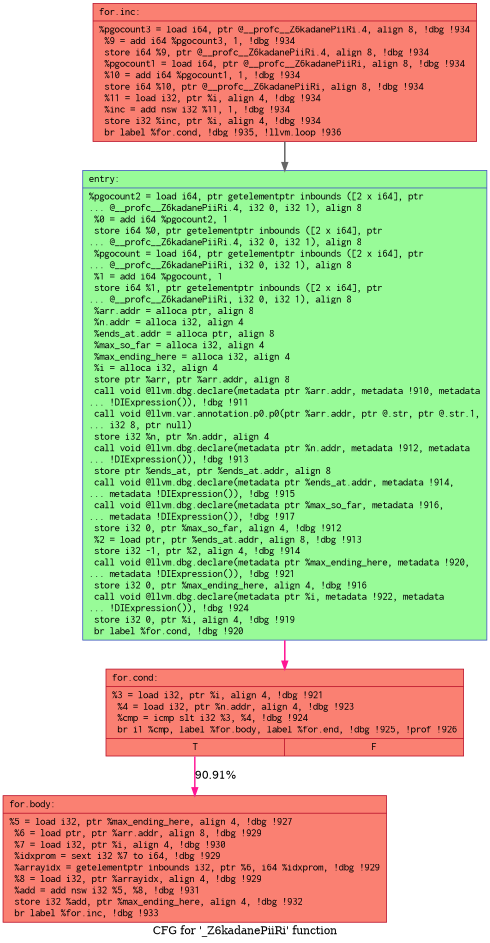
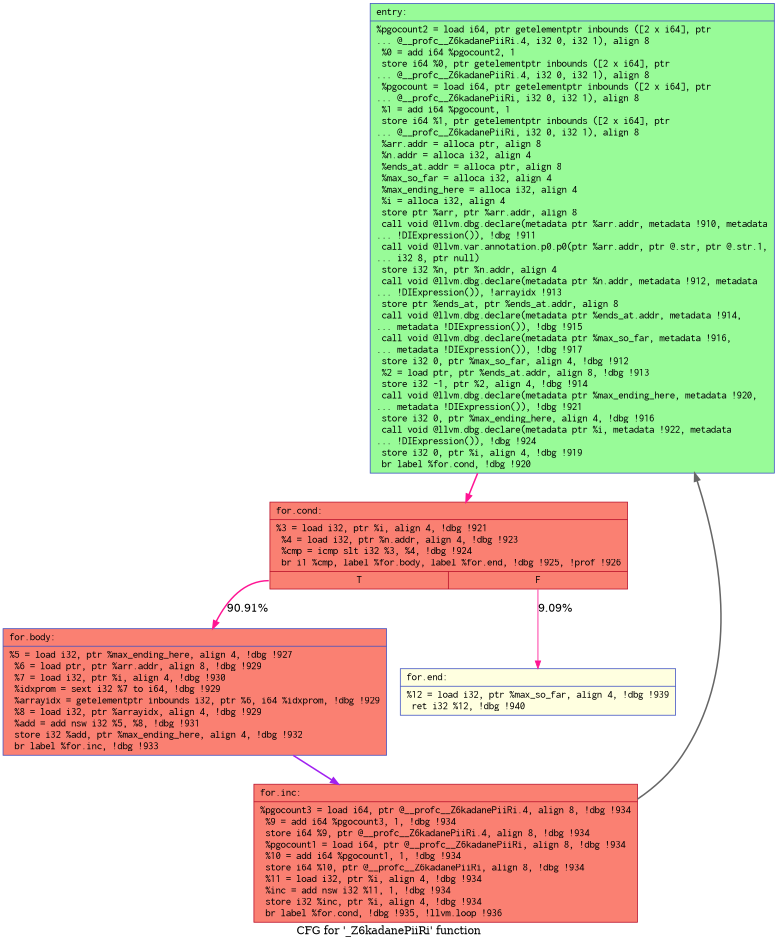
node "entry:": text "... !DIExpression()), !dbg !913" -> "... !DIExpression()), !arrayidx !913"
node "for.end:": added
edge "for.body:" -> "for.inc:": added
node "for.body:": color #b70d28ff -> #3d50c3ff
